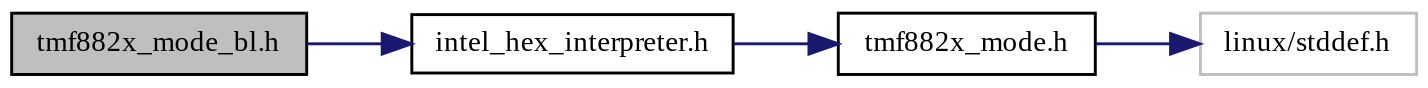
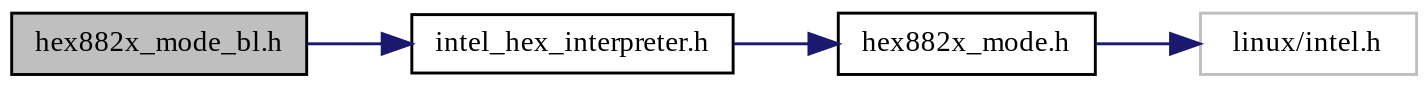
node "tmf882x_mode_bl.h": label "tmf882x_mode_bl.h" -> "hex882x_mode_bl.h"
node "tmf882x_mode.h": label "tmf882x_mode.h" -> "hex882x_mode.h"
node "linux/stddef.h": label "linux/stddef.h" -> "linux/intel.h"
